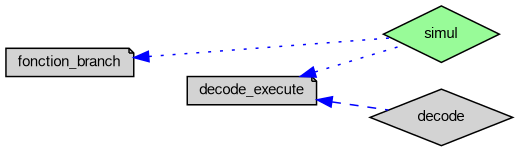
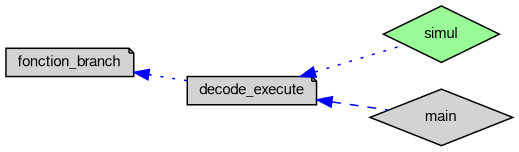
edge "simul" -> "fonction_branch": now "decode_execute" -> "fonction_branch"
node "decode": label "decode" -> "main"
